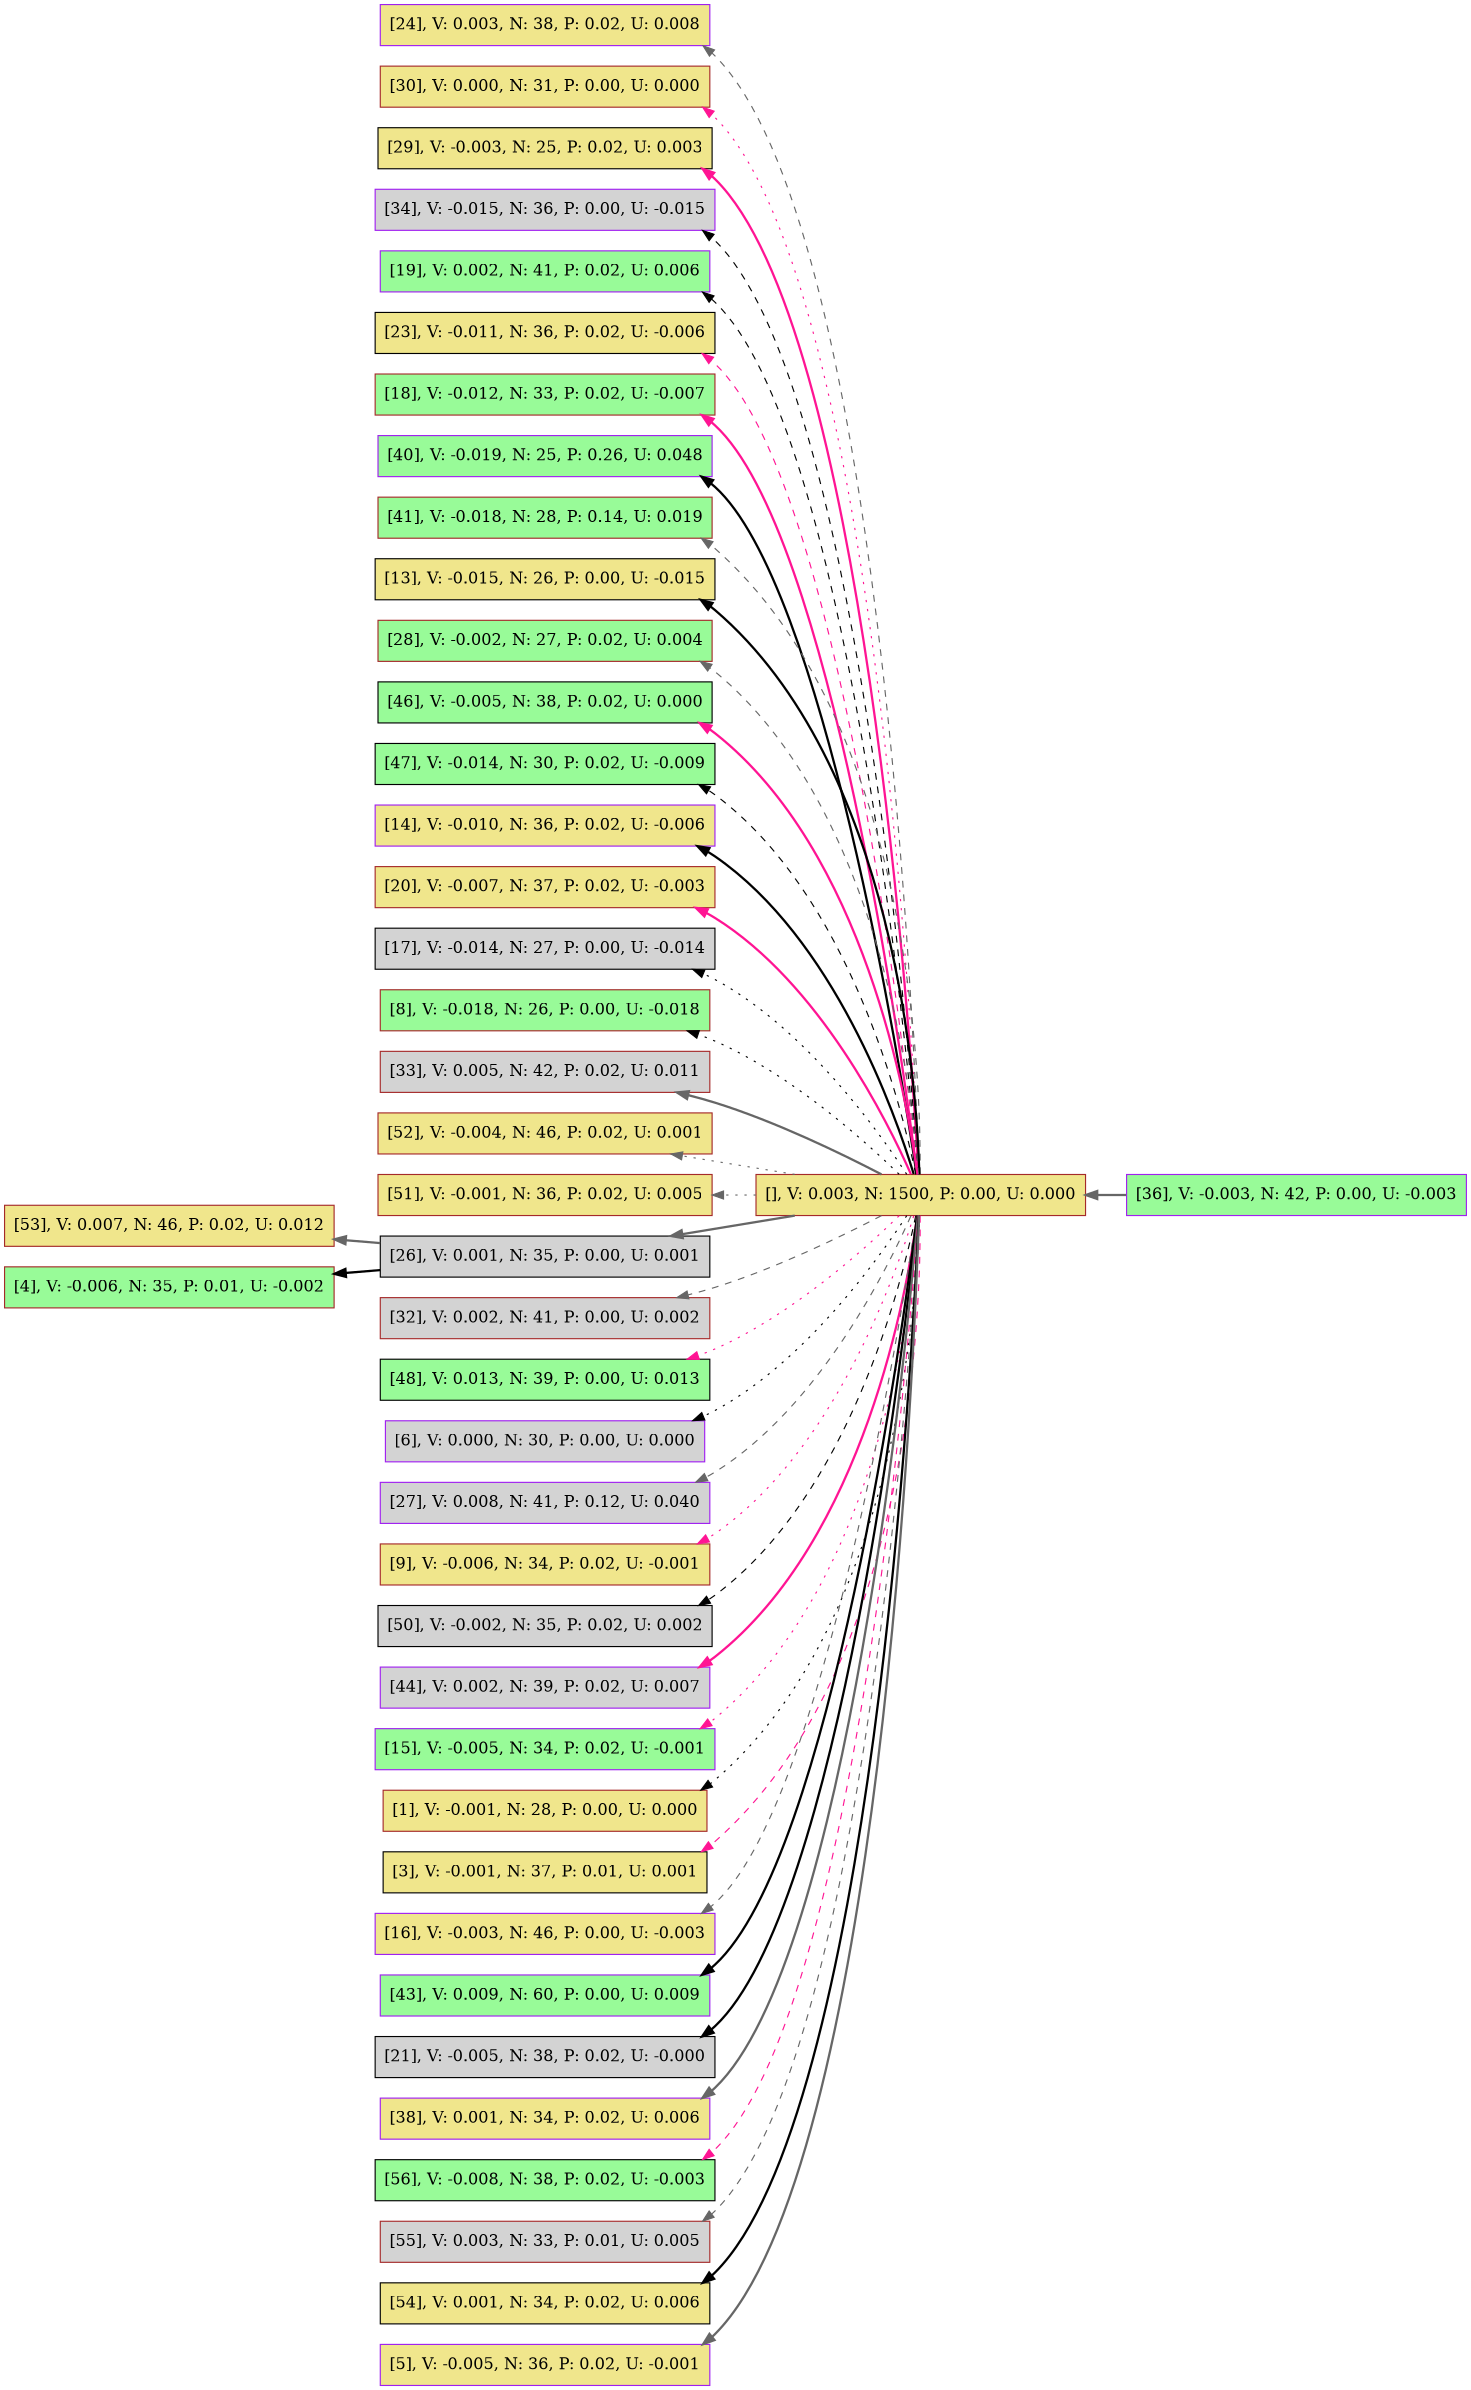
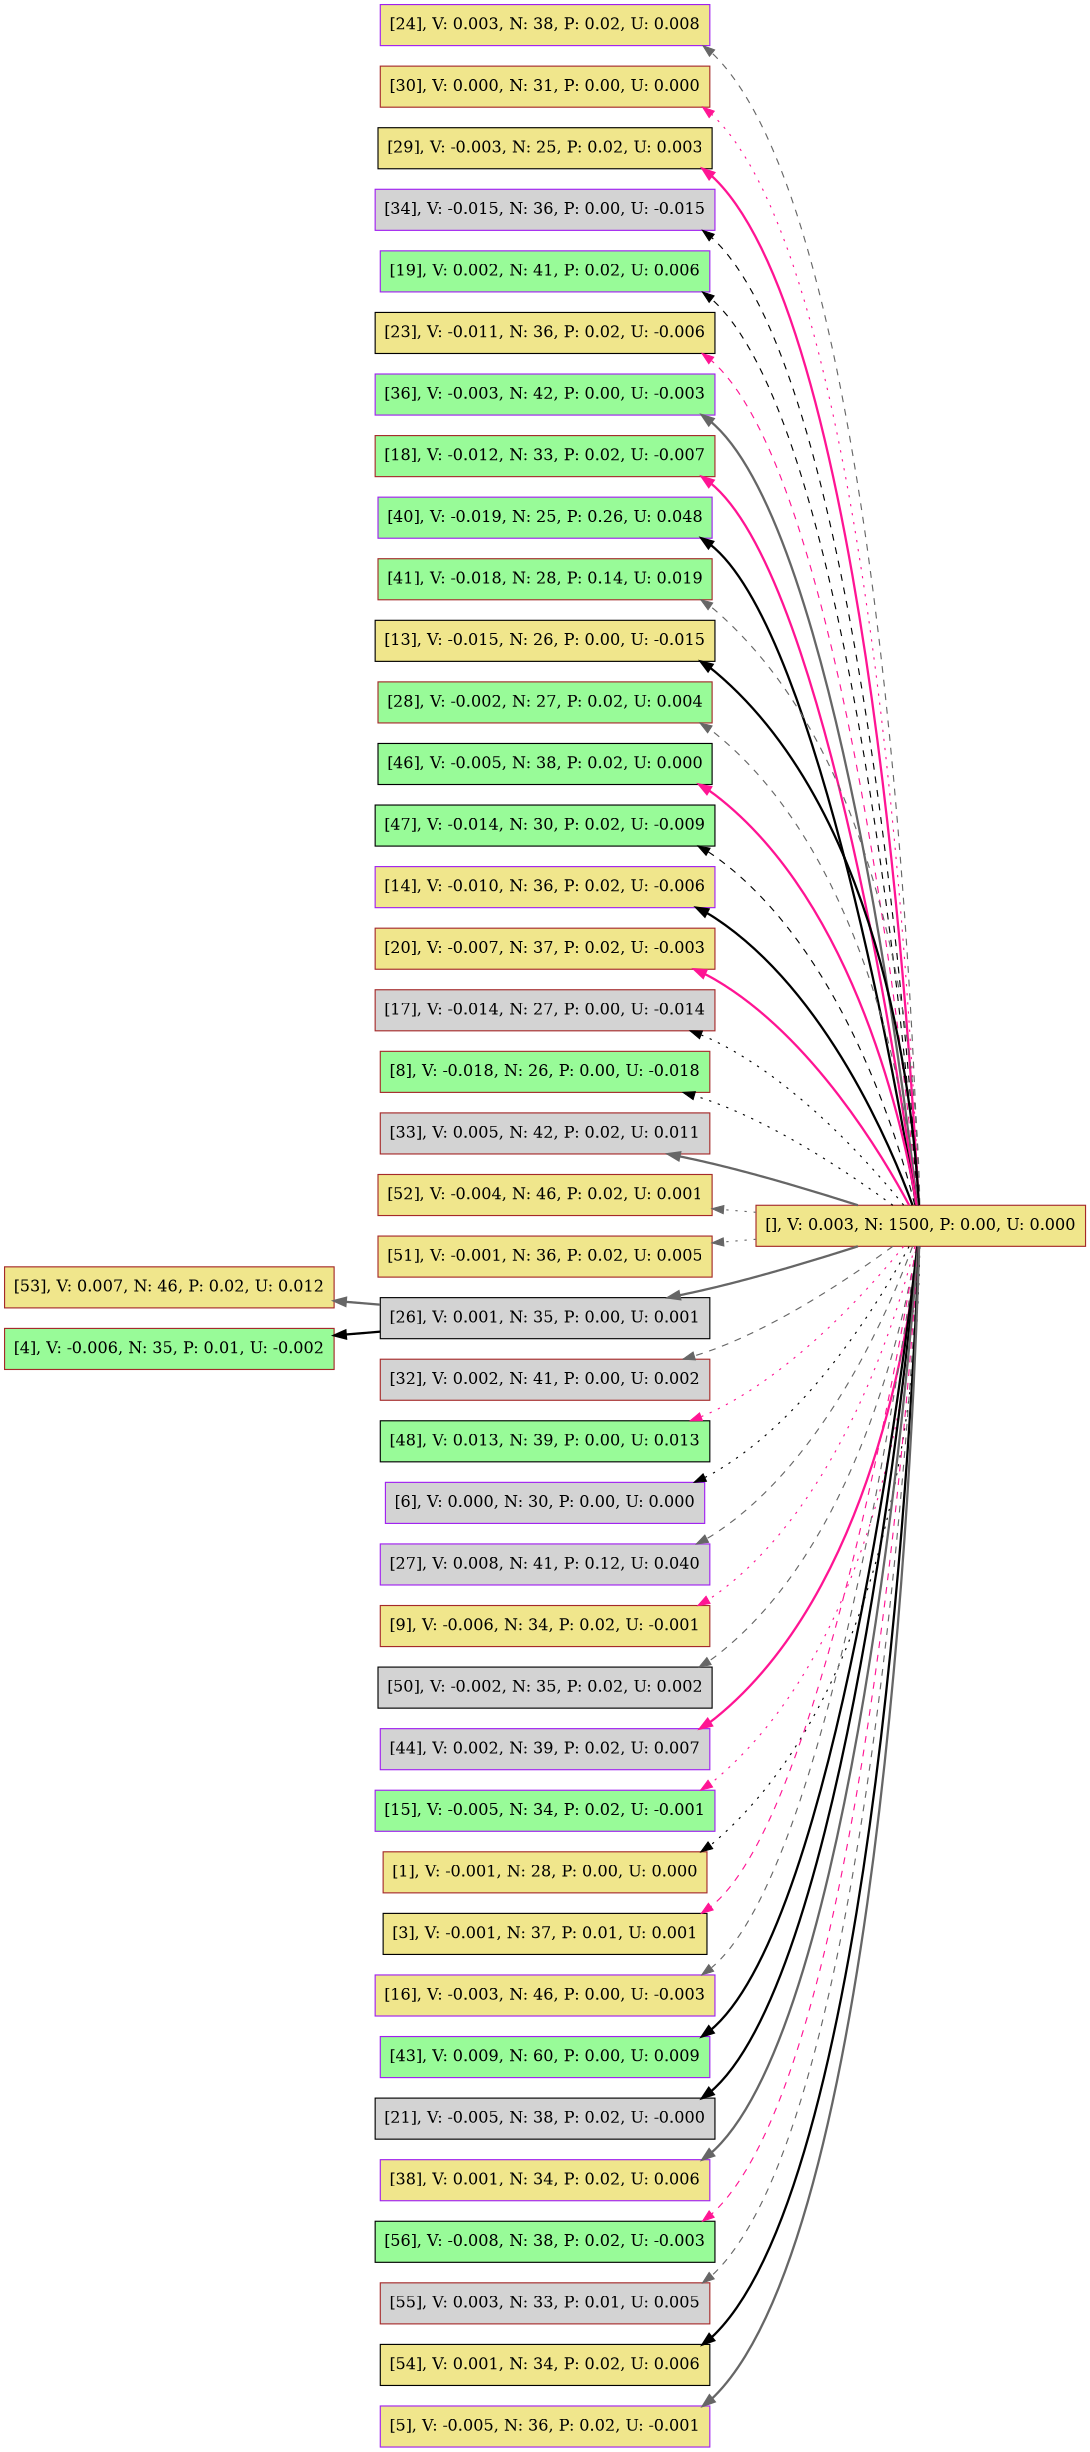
node "[17], V: -0.014, N: 27, P: 0.00, U: -0.014": color black -> brown
edge "[36], V: -0.003, N: 42, P: 0.00, U: -0.003" -> "[], V: 0.003, N: 1500, P: 0.00, U: 0.000": reversed
edge "[], V: 0.003, N: 1500, P: 0.00, U: 0.000" -> "[50], V: -0.002, N: 35, P: 0.02, U: 0.002": color black -> gray40
